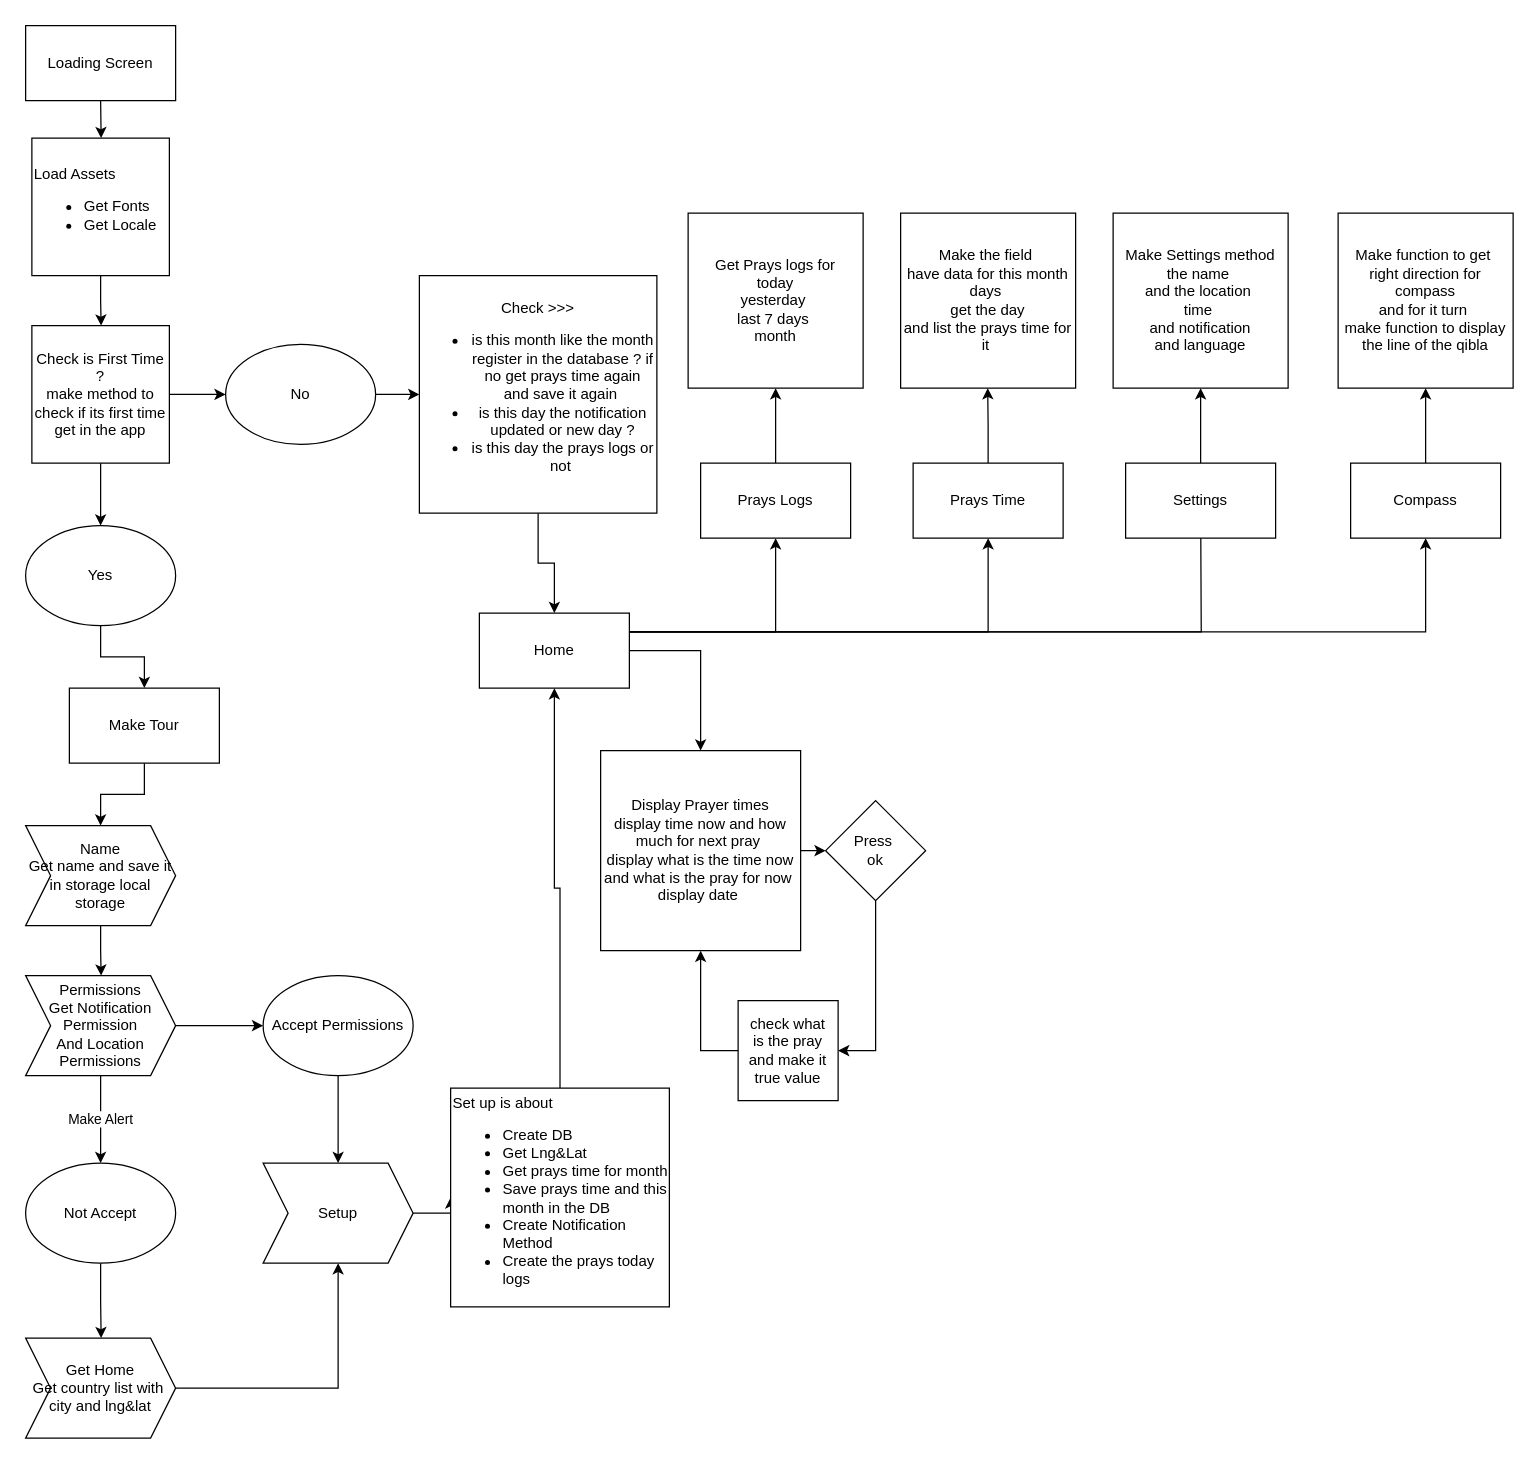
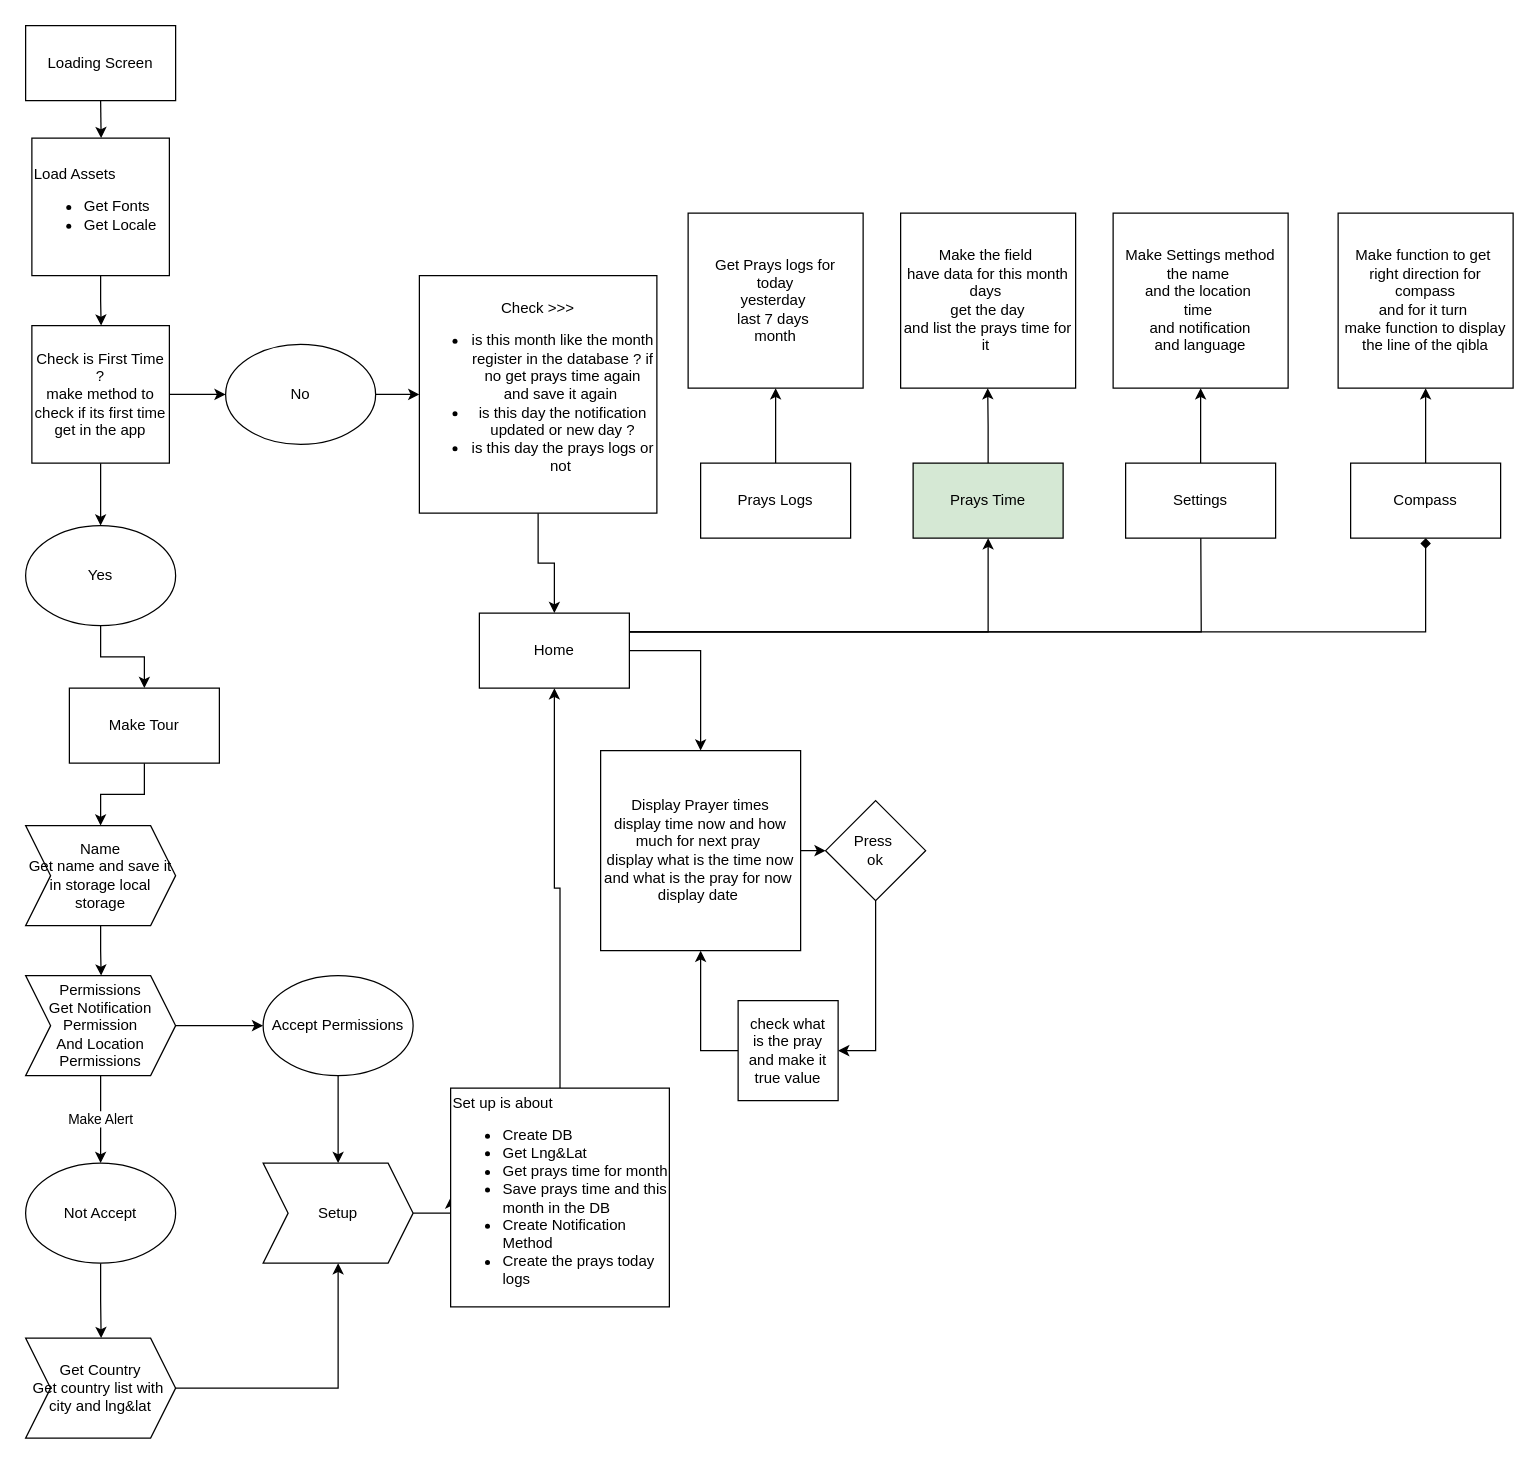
node "Prays Time": fillcolor #ffffff -> #d5e8d4
edge "Home" -> "Compass": arrowhead classic -> diamond
edge "Home" -> "Prays Logs": removed
node "Get Home Get country list with city and lng&lat": label "Get Home Get country list with city and lng&lat" -> "Get Country Get country list with city and lng&lat"
